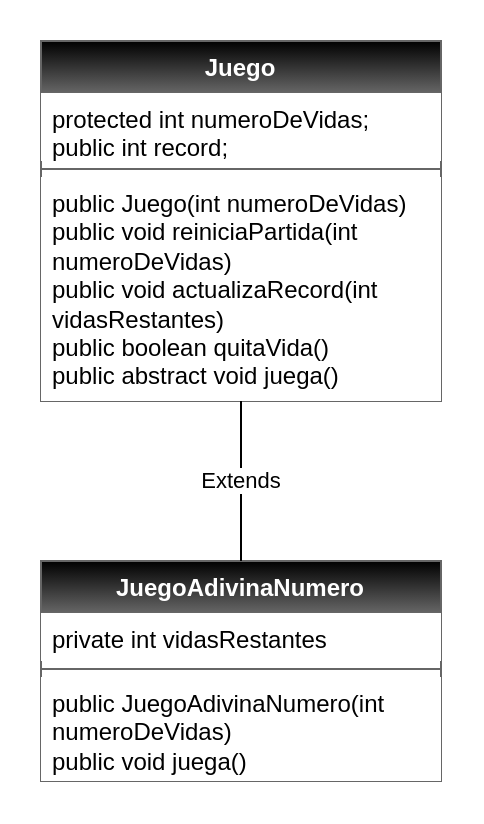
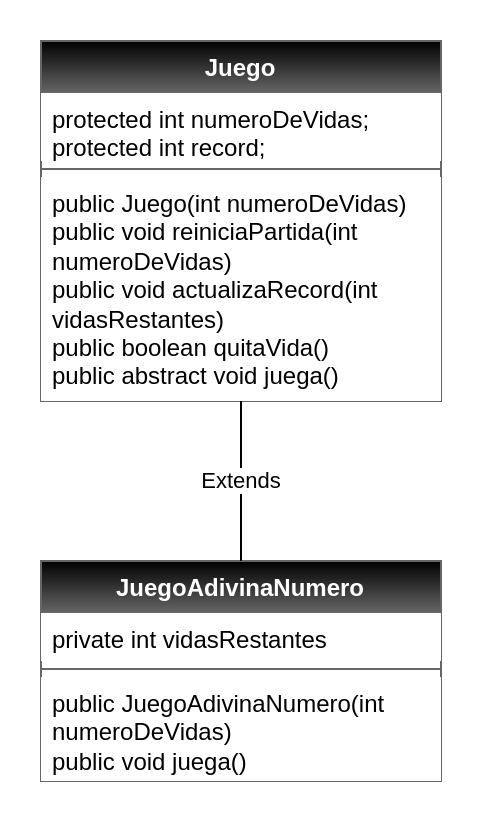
node "protected int numeroDeVidas; public int record;": label "protected int numeroDeVidas; public int record;" -> "protected int numeroDeVidas; protected int record;"
